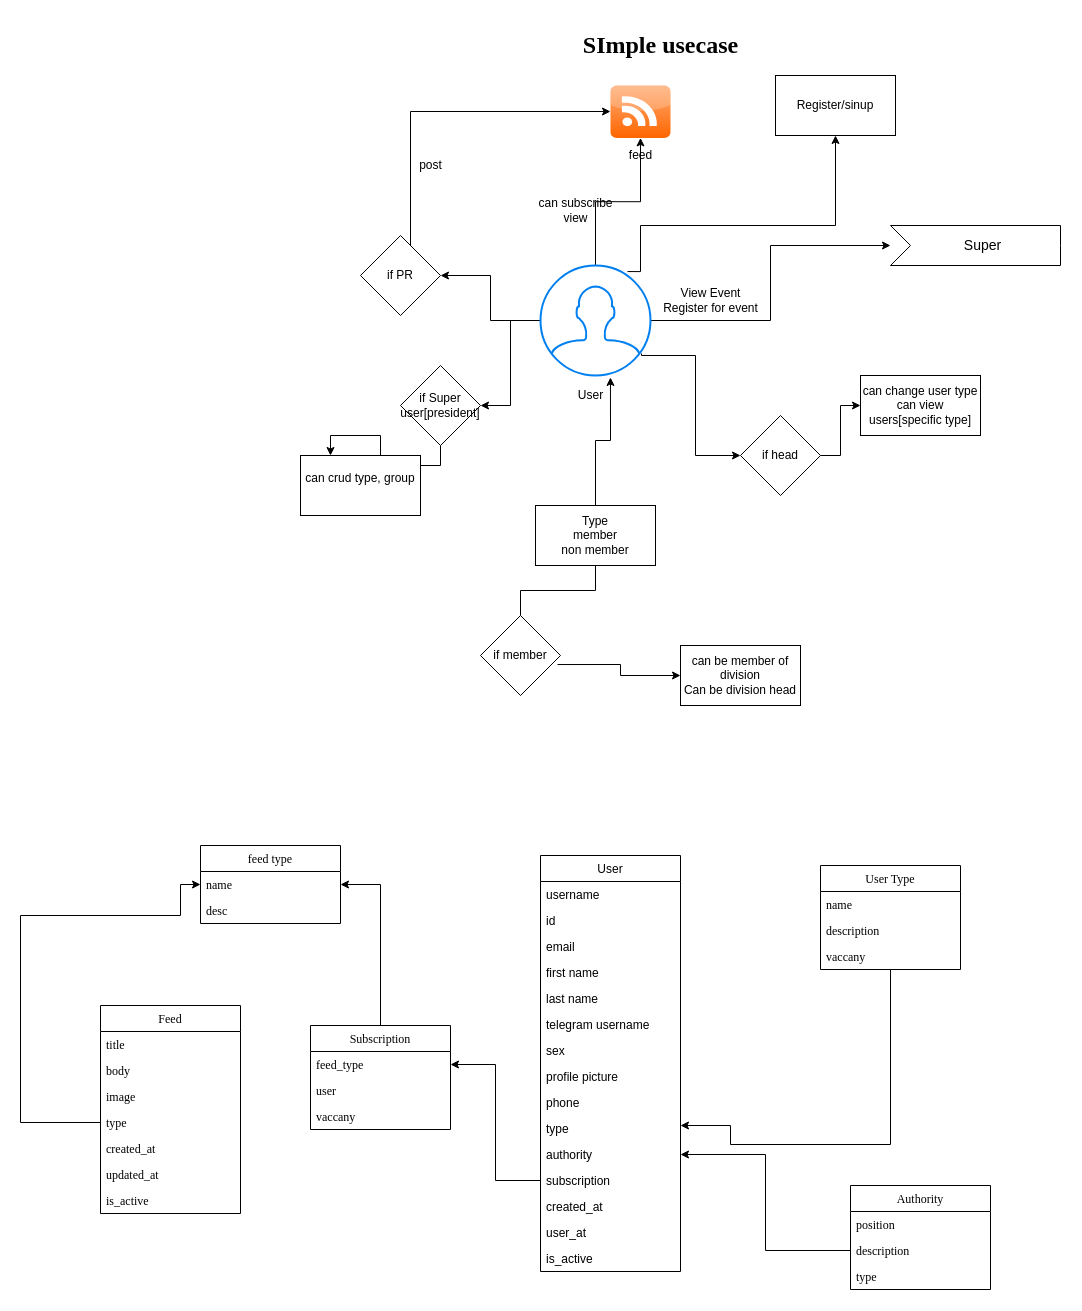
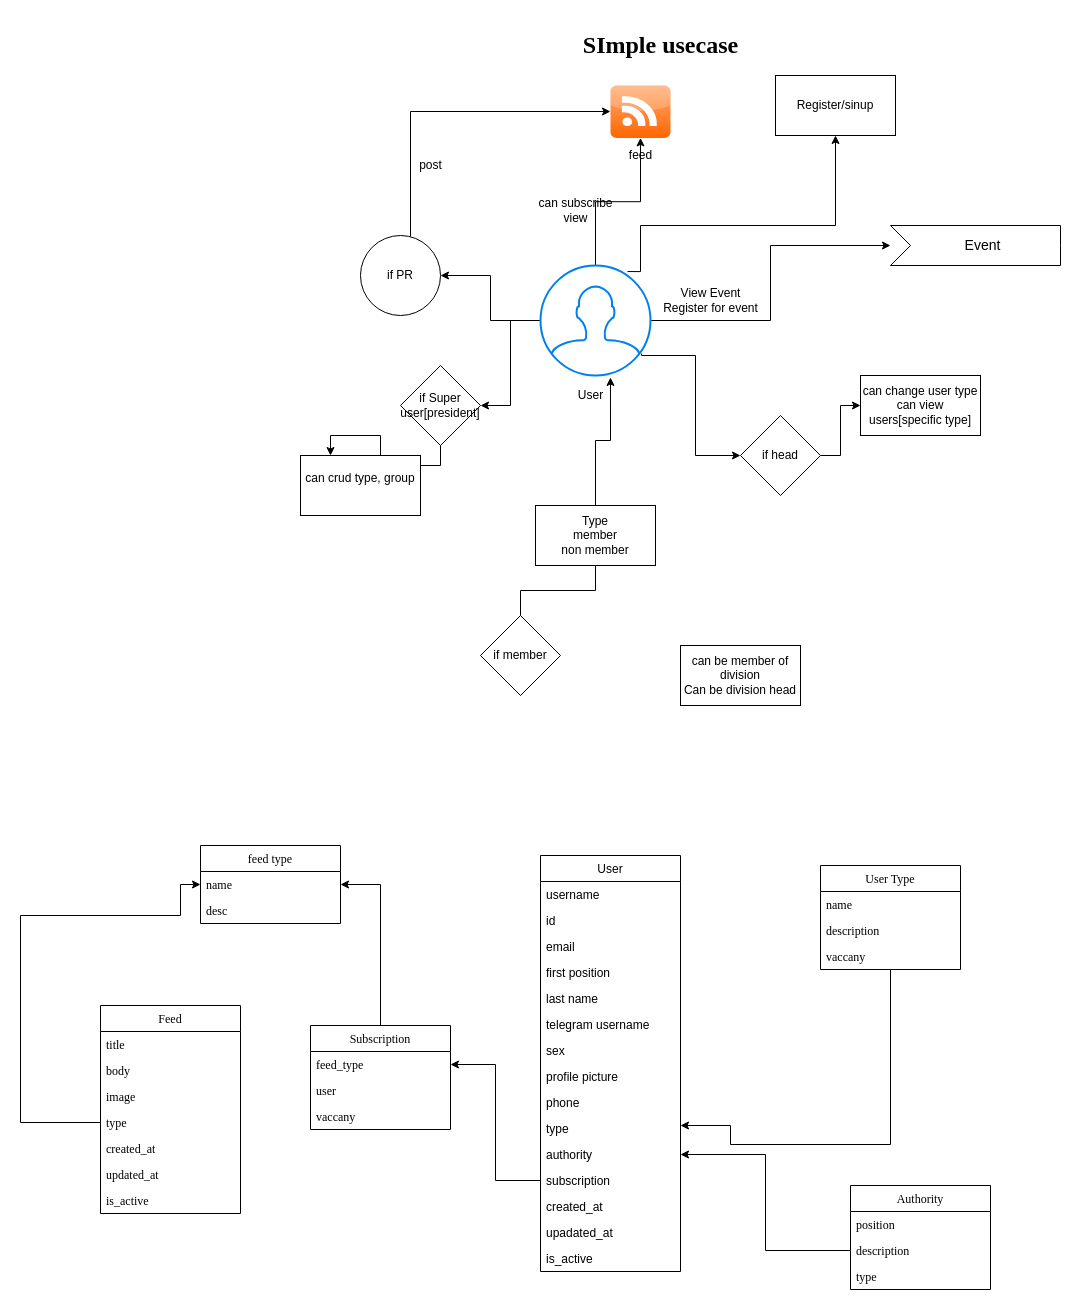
node "Super": label "Super" -> "Event"
node "if PR": shape diamond -> ellipse
edge "if member" -> "can be member of division Can be division head": removed
node "first name": label "first name" -> "first position"
node "user_at": label "user_at" -> "upadated_at"
